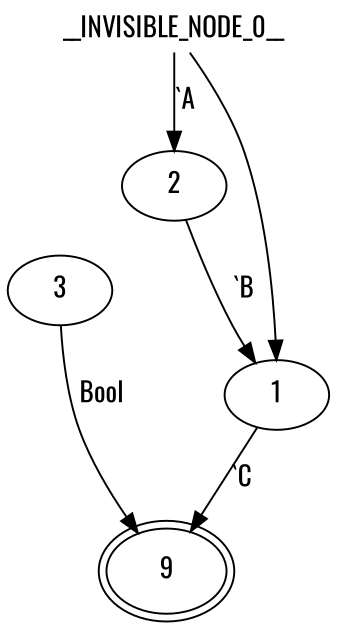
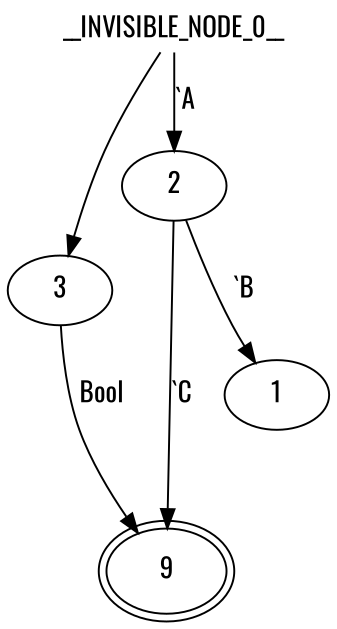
edge "__INVISIBLE_NODE_0__" -> "1": now "__INVISIBLE_NODE_0__" -> "3"
edge "1" -> "9": now "2" -> "9"
